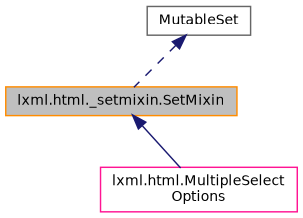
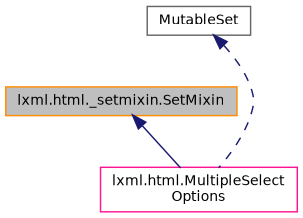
edge "lxml.html._setmixin.SetMixin" -> "MutableSet": now "lxml.html.MultipleSelect Options" -> "MutableSet"
